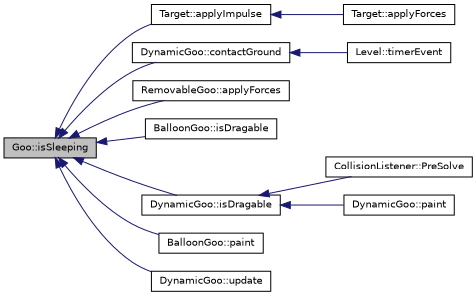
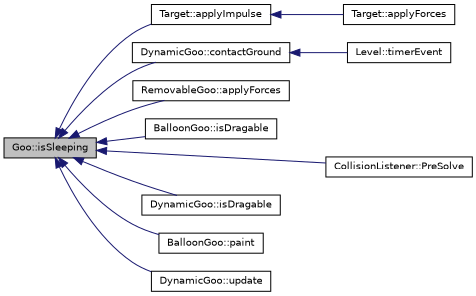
edge "CollisionListener::PreSolve" -> "DynamicGoo::isDragable": now "CollisionListener::PreSolve" -> "Goo::isSleeping"
node "DynamicGoo::paint": removed
